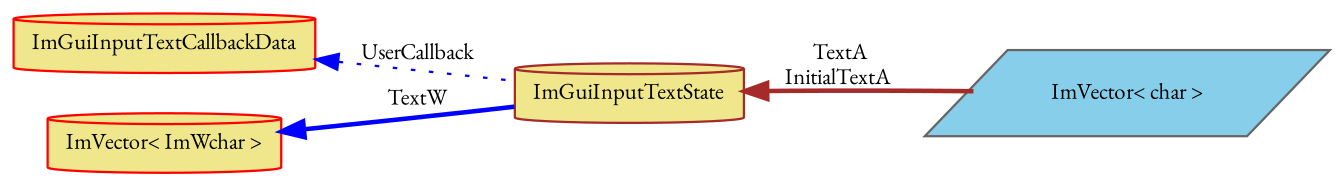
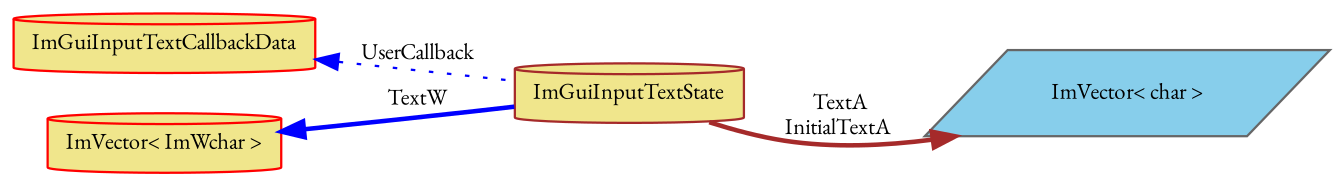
edge "ImVector< char >" -> "ImGuiInputTextState": reversed
